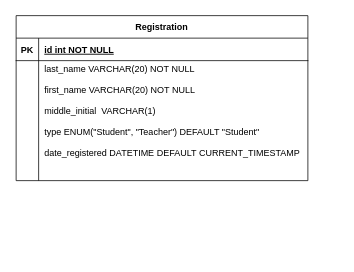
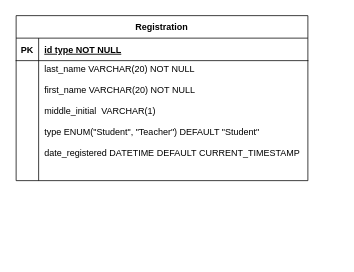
node "id int NOT NULL": label "id int NOT NULL" -> "id type NOT NULL"
